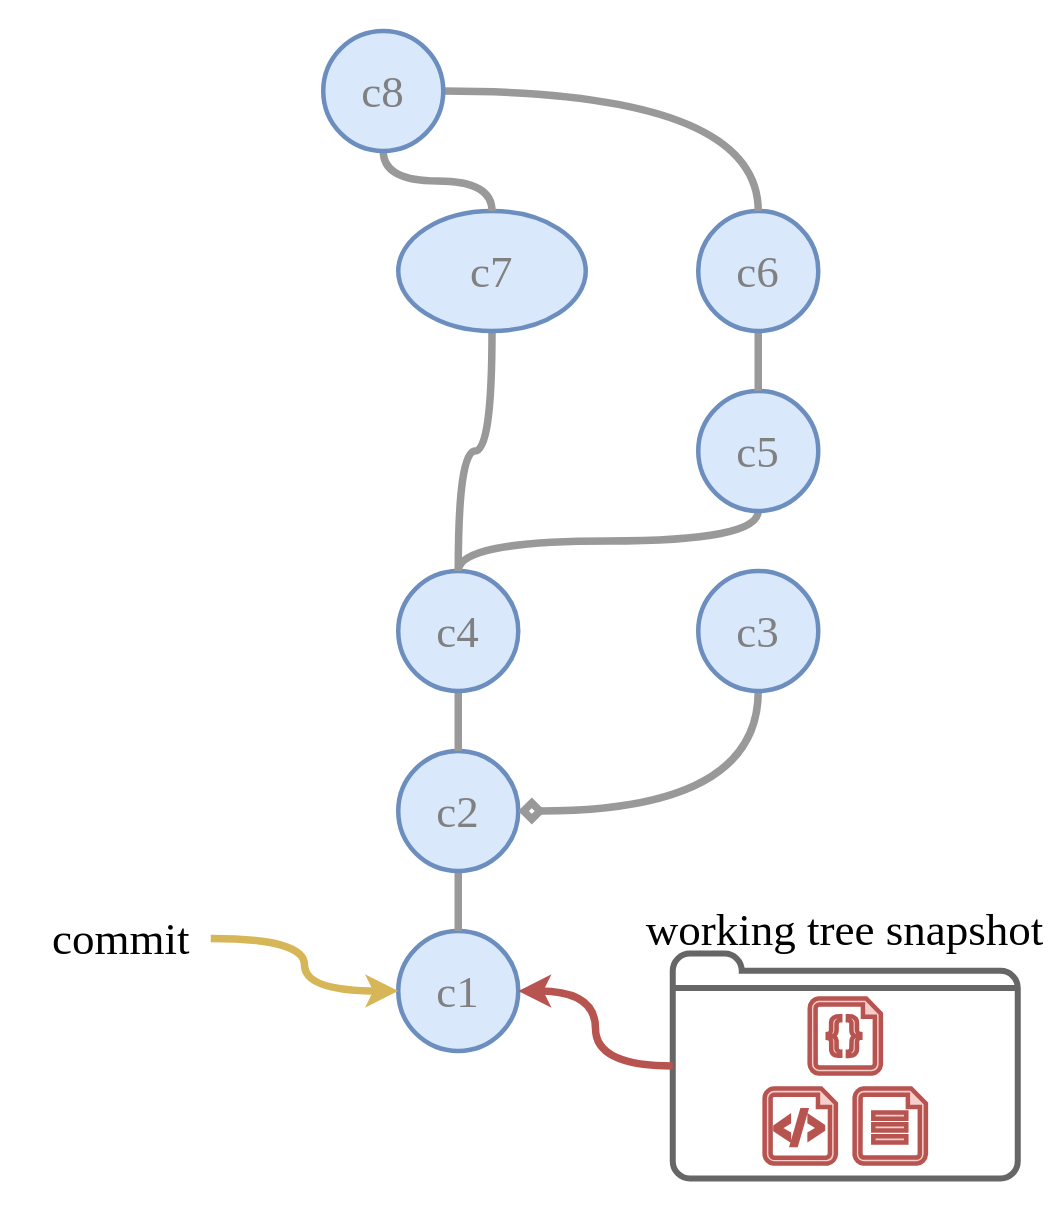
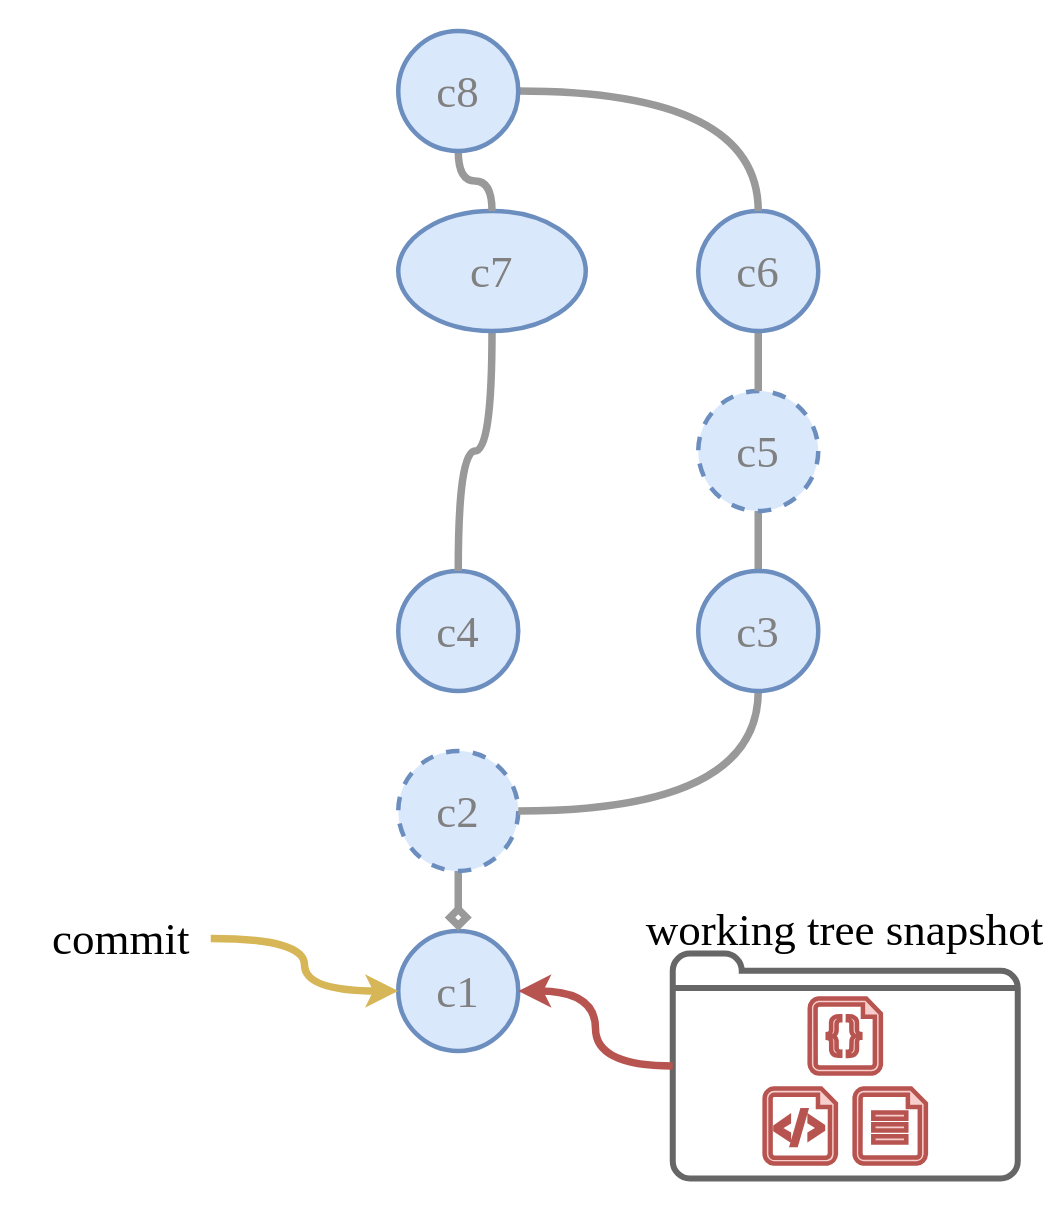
node "c8": moved (383, 91) -> (458, 91)
node "c5": style solid -> dashed
edge "c5" -- "c4": now "c5" -- "c3"
edge "c4" -- "c2": removed
edge "c3" -> "c2": arrowhead diamond -> none
node "c2": style solid -> dashed
edge "c2" -- "c1": arrowhead none -> diamond
